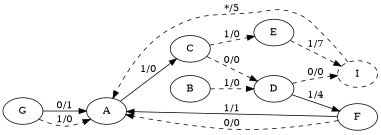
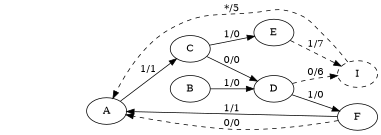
edge "C" -> "E": style dashed -> solid
edge "C" -> "D": style dashed -> solid
edge "A" -> "C": label "1/0" -> "1/1"
edge "D" -> "I": label "0/0" -> "0/6"
edge "B" -> "D": style dashed -> solid
edge "D" -> "F": label "1/4" -> "1/0"
node "G": removed
